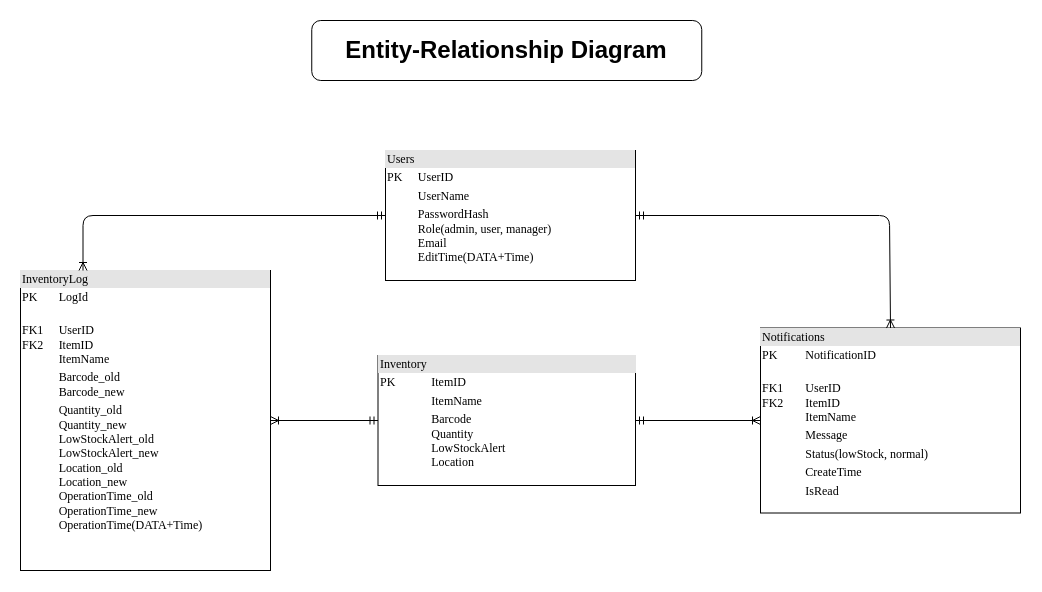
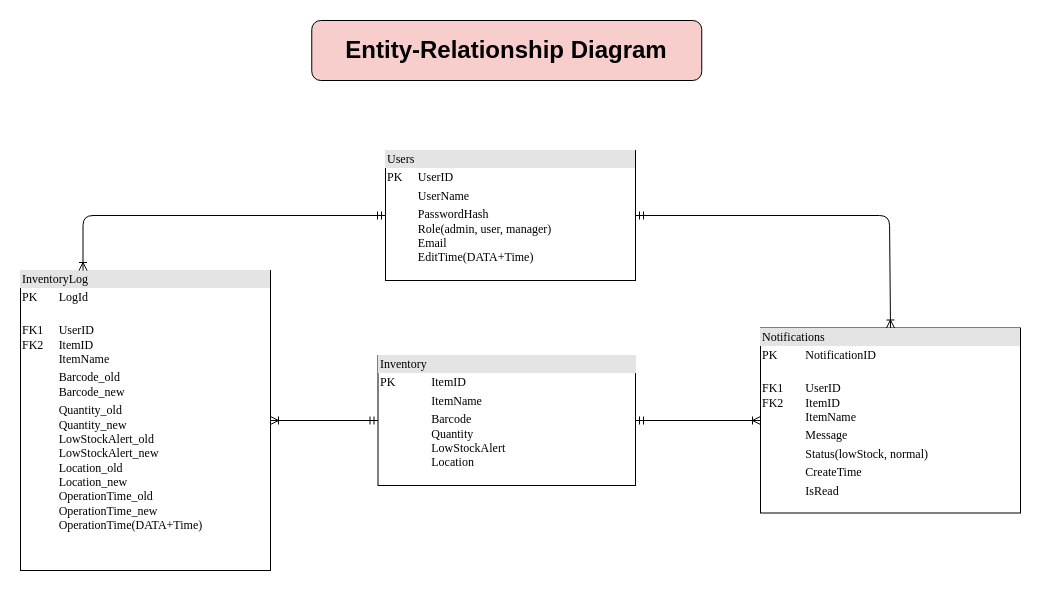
node "Entity-Relationship Diagram": fillcolor #ffffff -> #f8cecc
